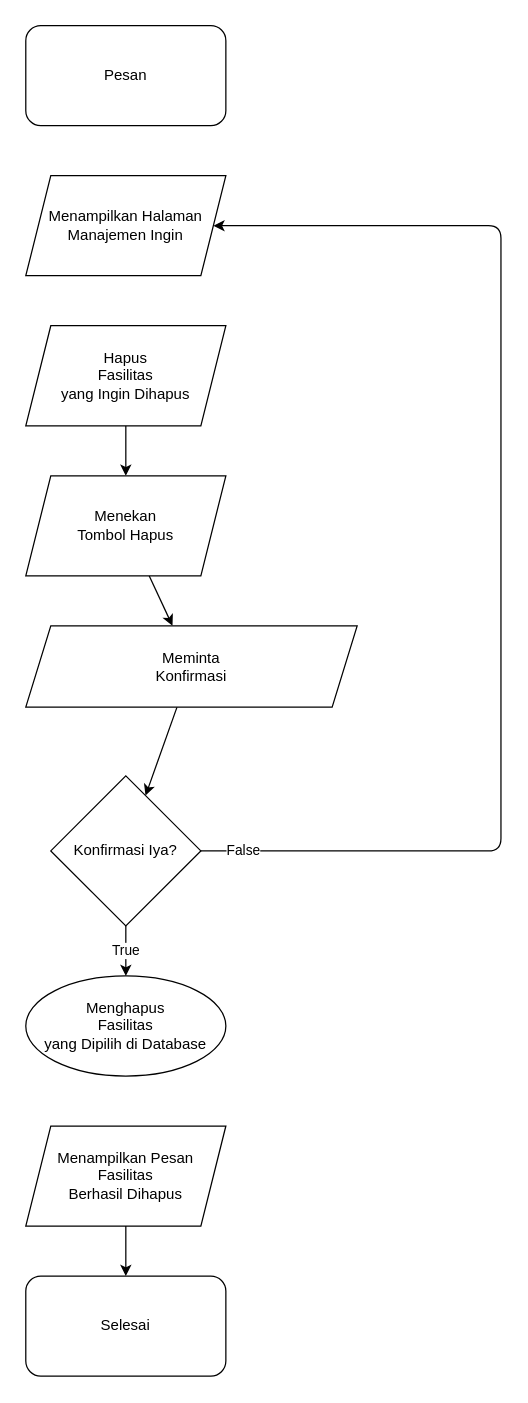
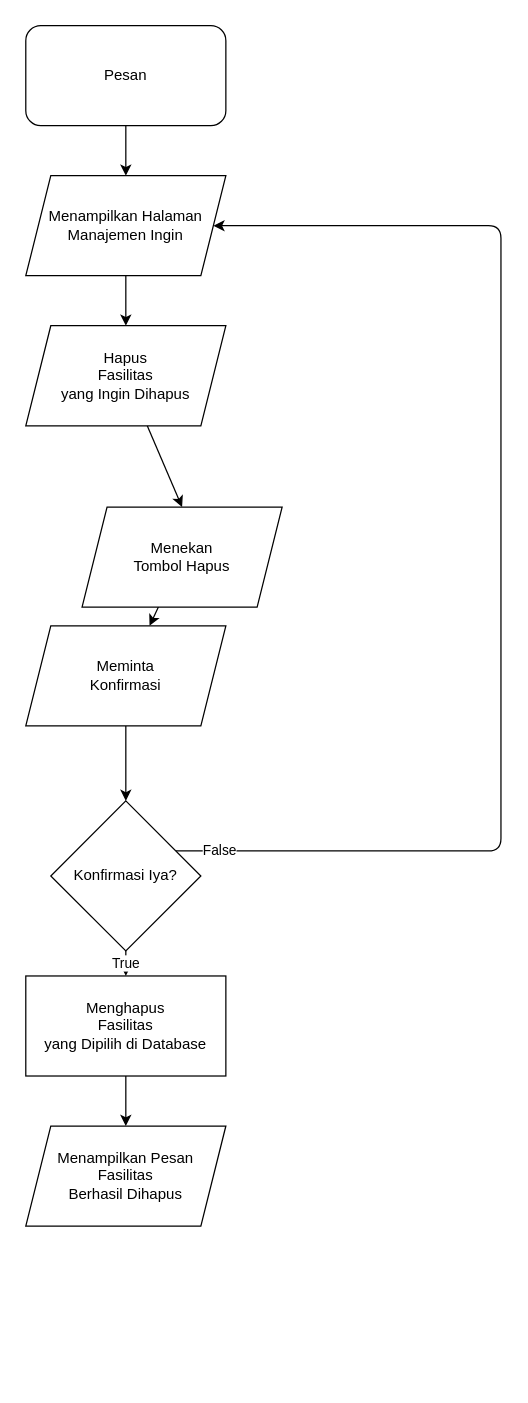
edge "Pesan" -> "Menampilkan Halaman Manajemen Ingin": added
edge "Menampilkan Halaman Manajemen Ingin" -> "Hapus Fasilitas yang Ingin Dihapus": added
node "Menekan Tombol Hapus": moved (126, 526) -> (182, 557)
node "Meminta Konfirmasi": size 331x81 -> 200x100
node "Konfirmasi Iya?": moved (126, 851) -> (126, 876)
node "Menghapus Fasilitas yang Dipilih di Database": shape ellipse -> rectangle
edge "Menghapus Fasilitas yang Dipilih di Database" -> "Menampilkan Pesan Fasilitas Berhasil Dihapus": added
edge "Menampilkan Pesan Fasilitas Berhasil Dihapus" -> "Selesai": removed
node "Selesai": removed
